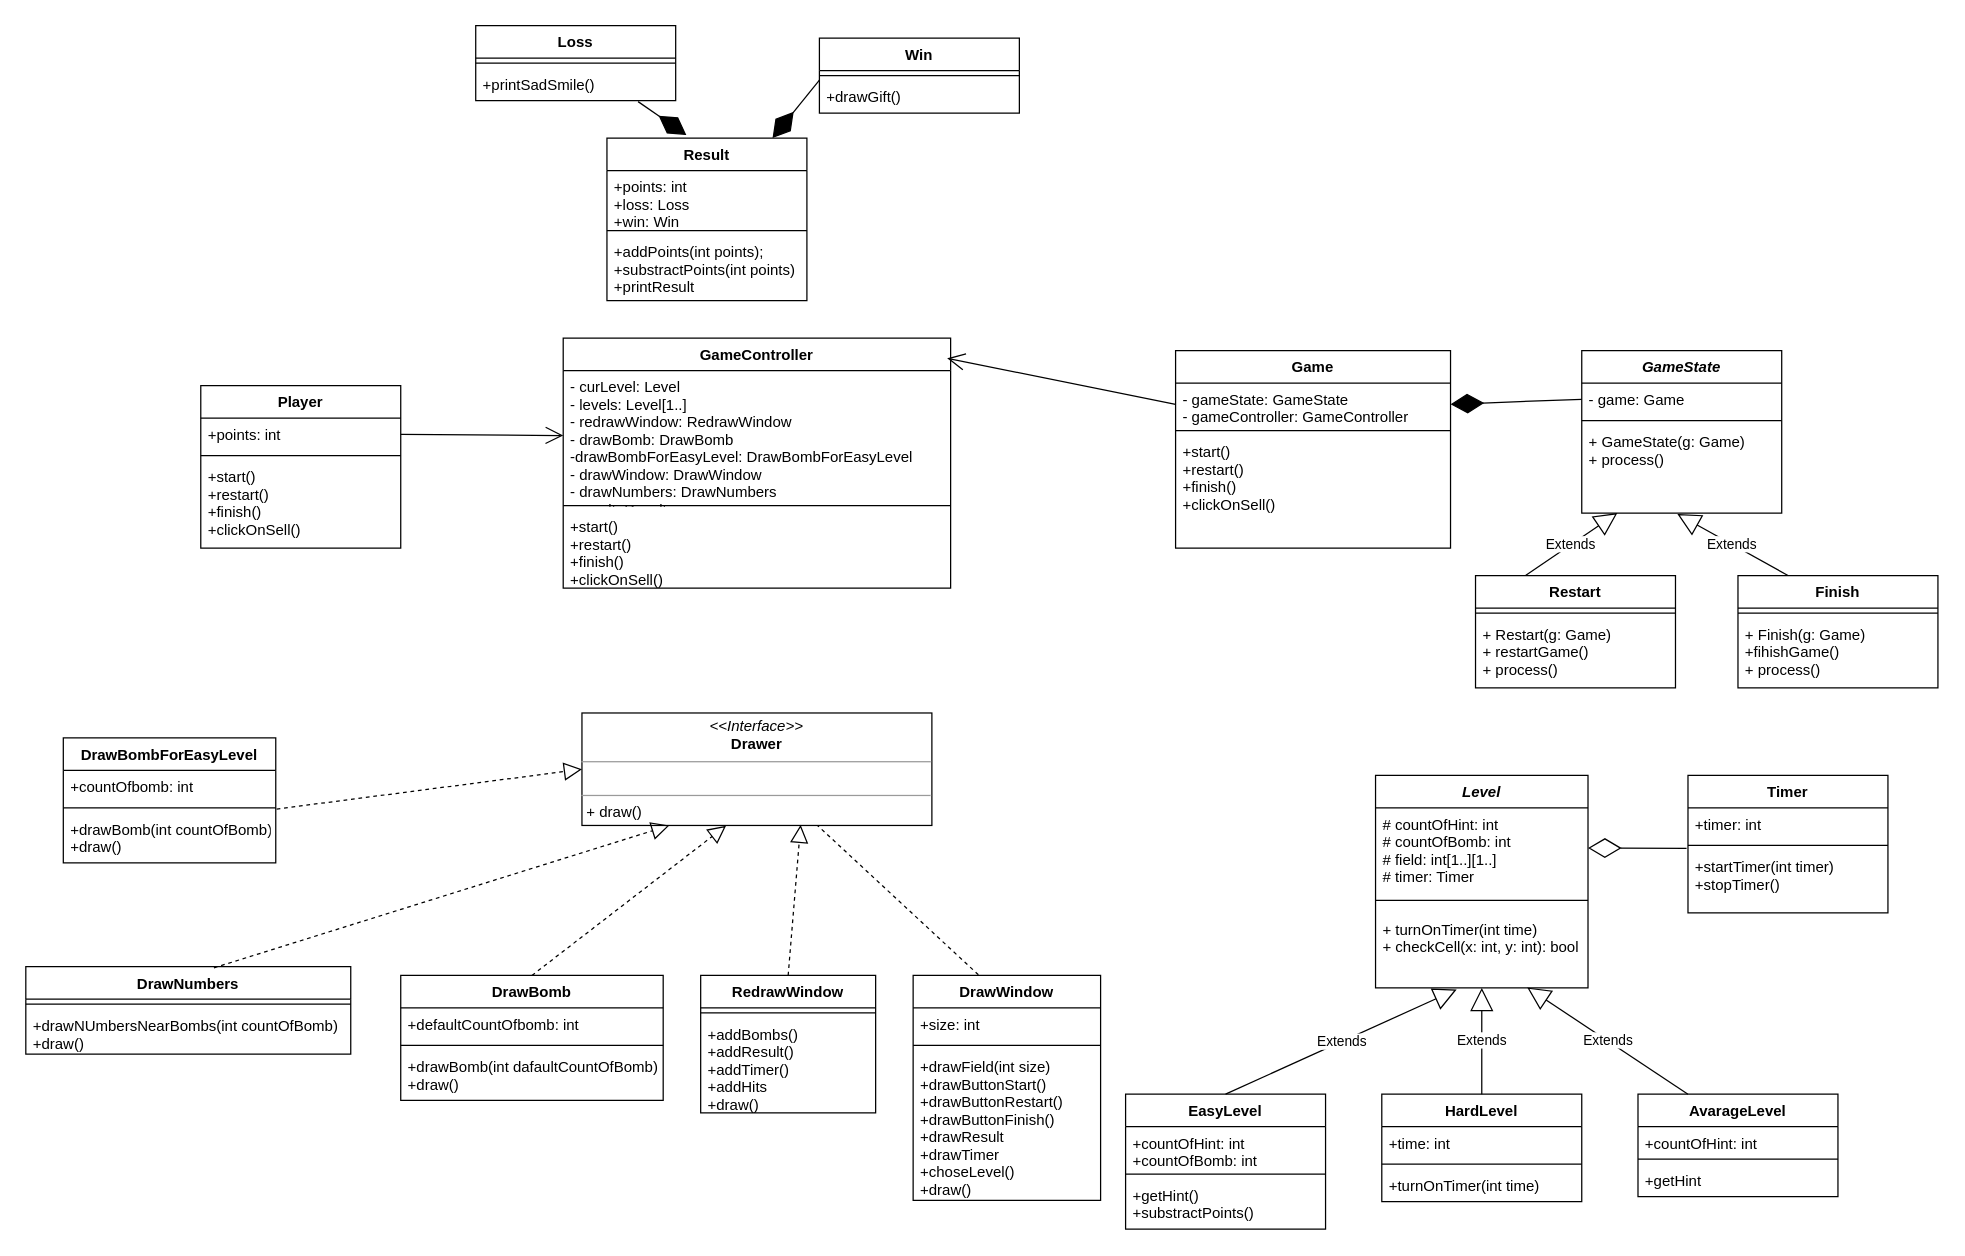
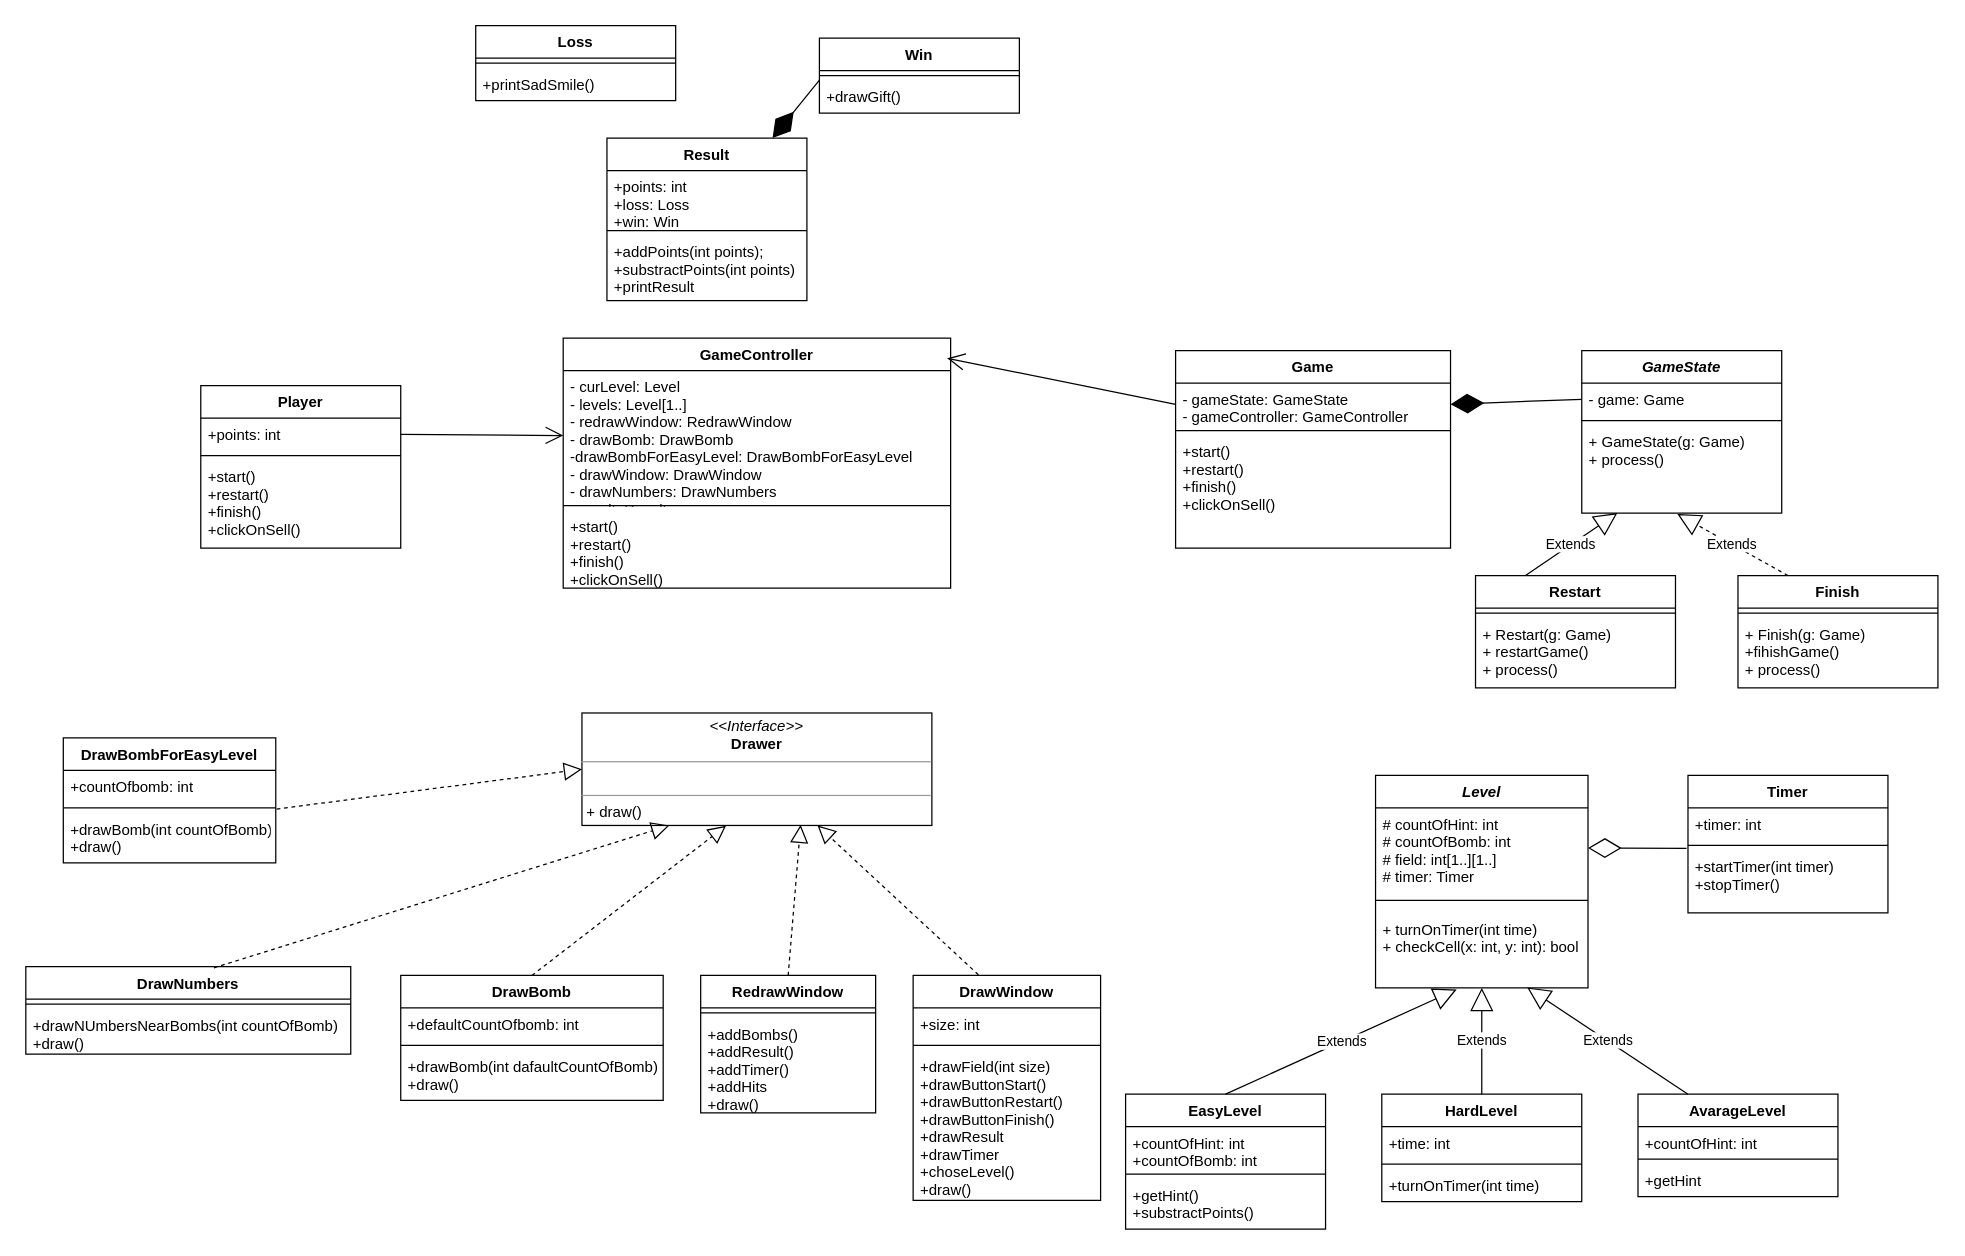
edge "+printSadSmile()" -> "Result": removed
edge "Finish" -> "+ GameState(g: Game) + process()": style solid -> dashed
edge "<<Interface>> Drawer + draw()" -- "DrawWindow": arrowhead none -> block
